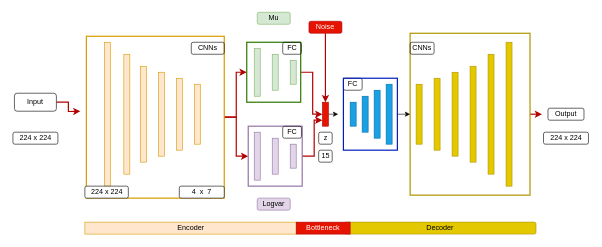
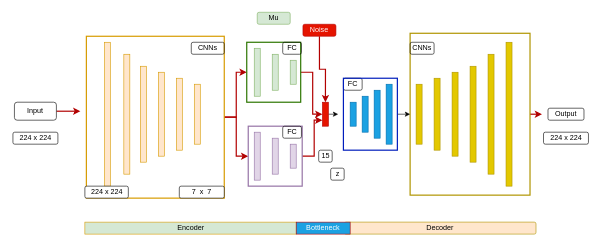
node "Noise": moved (325, 27) -> (319, 30)
node "Input": moved (35, 102) -> (35, 111)
node "z": moved (325, 138) -> (337, 174)
node "4 x 7": label "4 x 7" -> "7 x 7"
node "Logvar": removed
node "Encoder": fillcolor #ffe6cc -> #d5e8d4
node "Bottleneck": fillcolor #e51400 -> #1ba1e2
node "Decoder": fillcolor #e3c800 -> #ffe6cc
